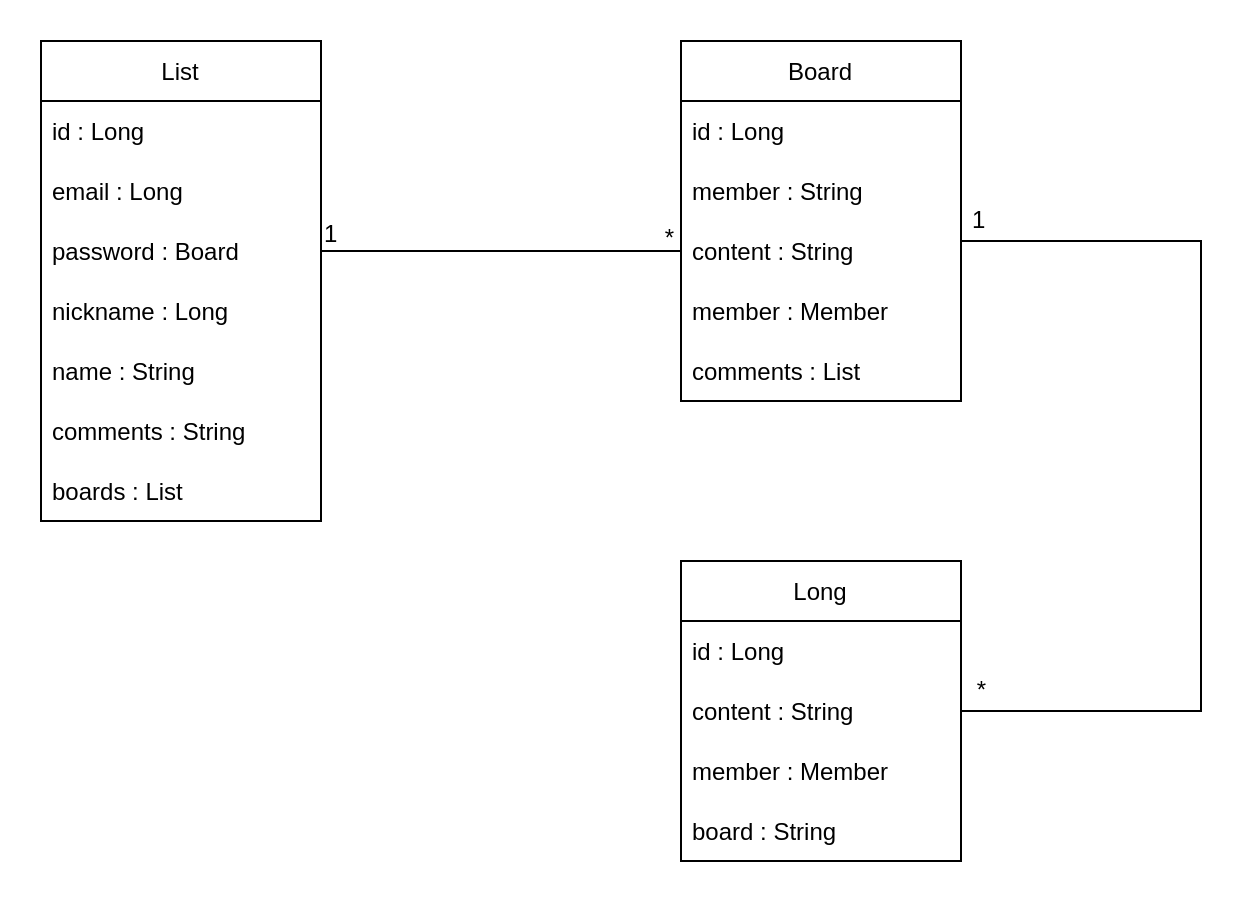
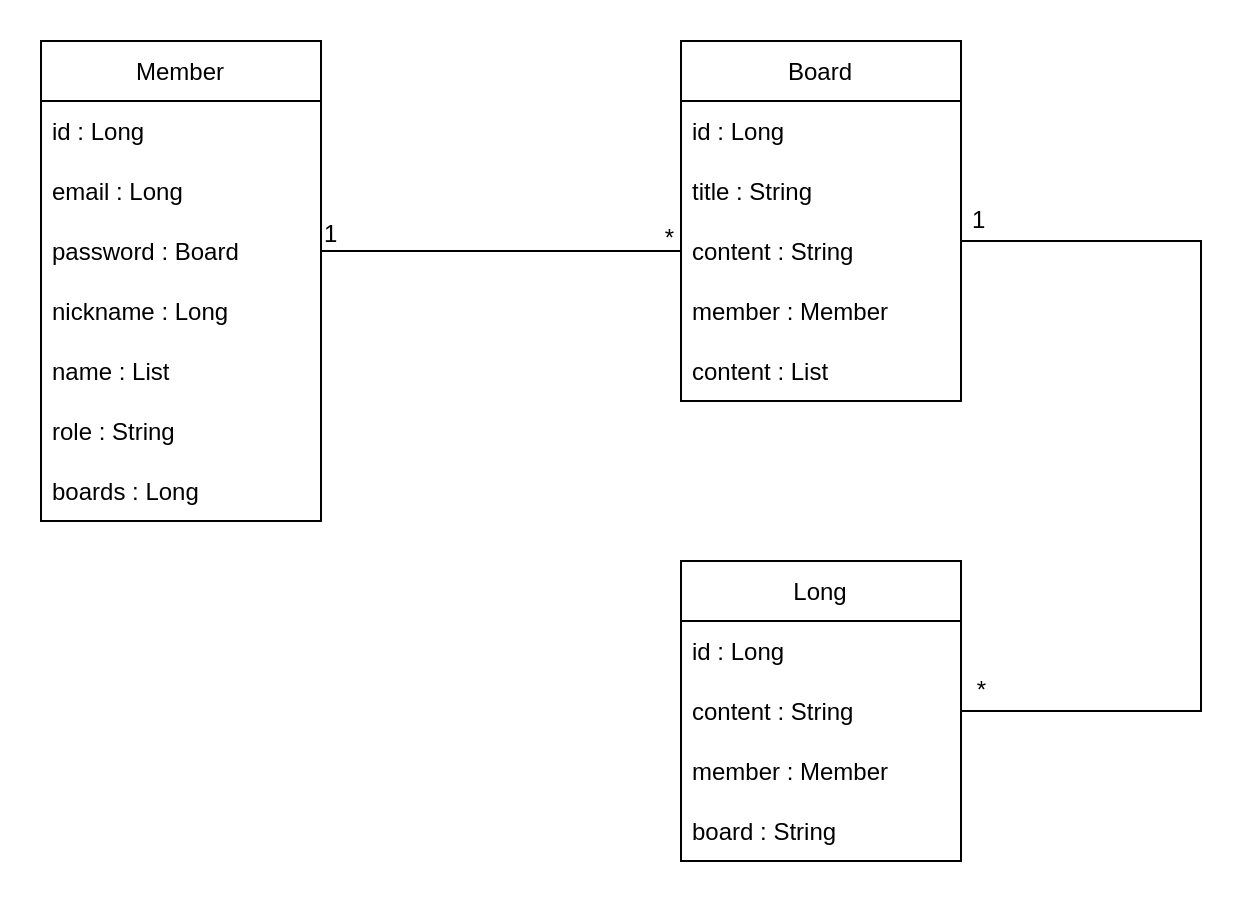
node "List": label "List" -> "Member"
node "member : String": label "member : String" -> "title : String"
node "name : String": label "name : String" -> "name : List"
node "comments : List": label "comments : List" -> "content : List"
node "comments : String": label "comments : String" -> "role : String"
node "boards : List": label "boards : List" -> "boards : Long"
